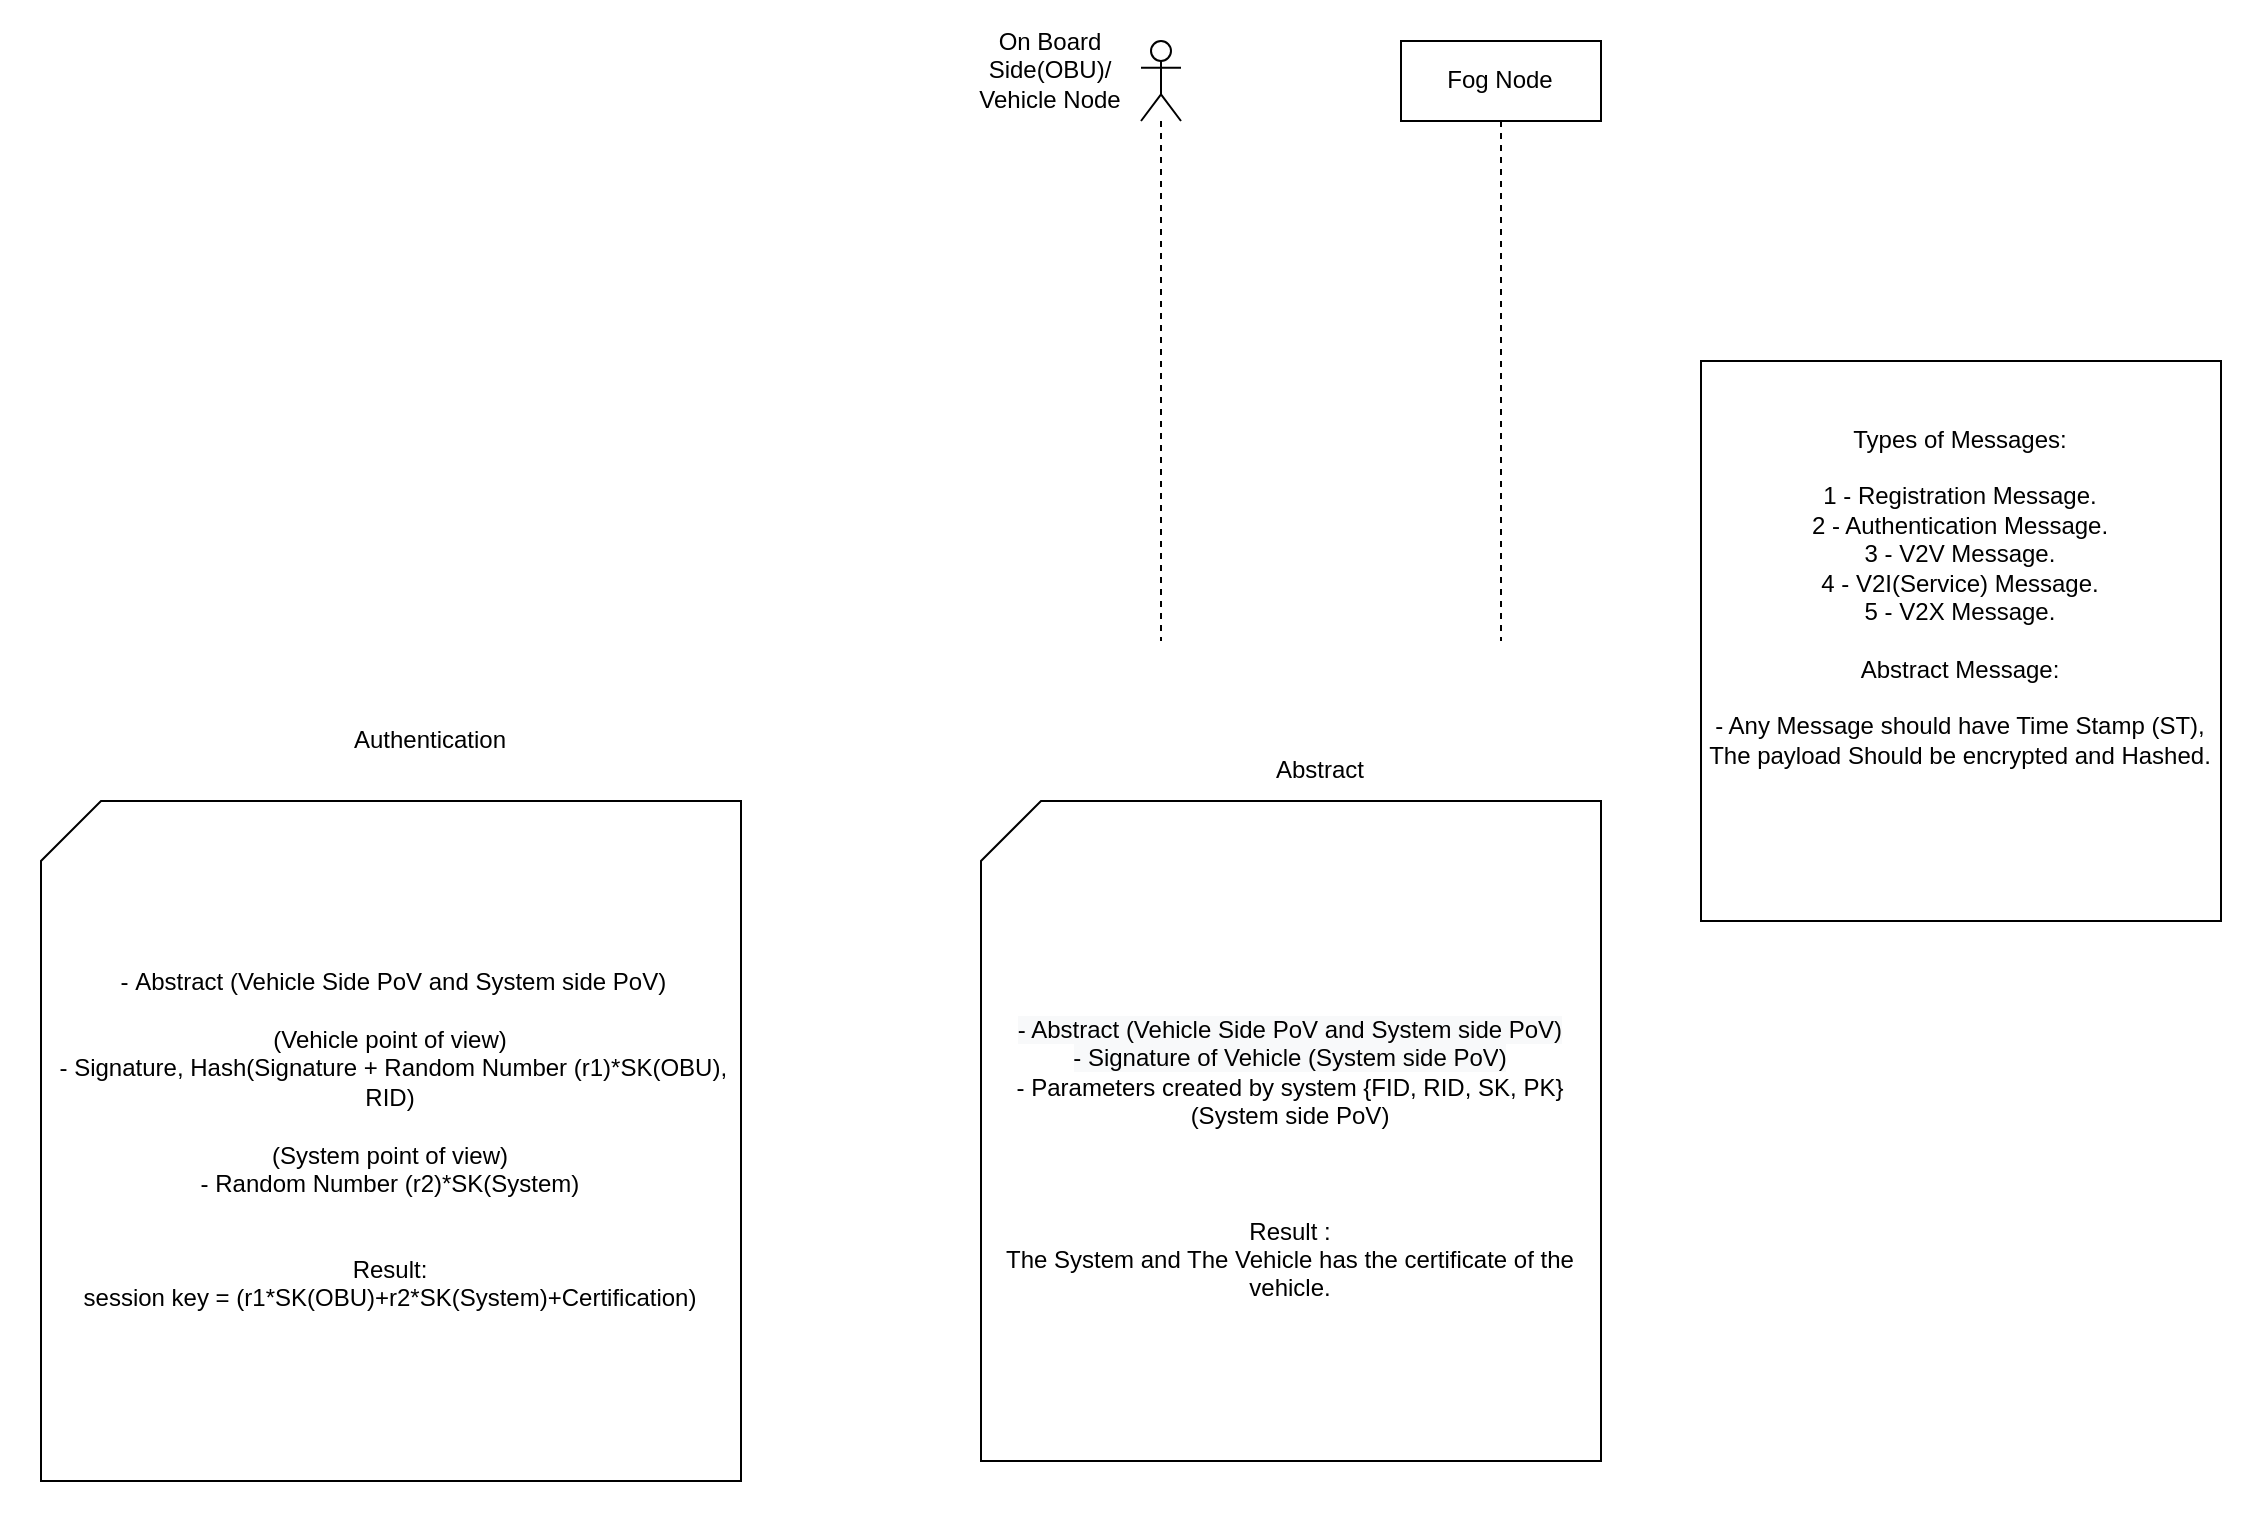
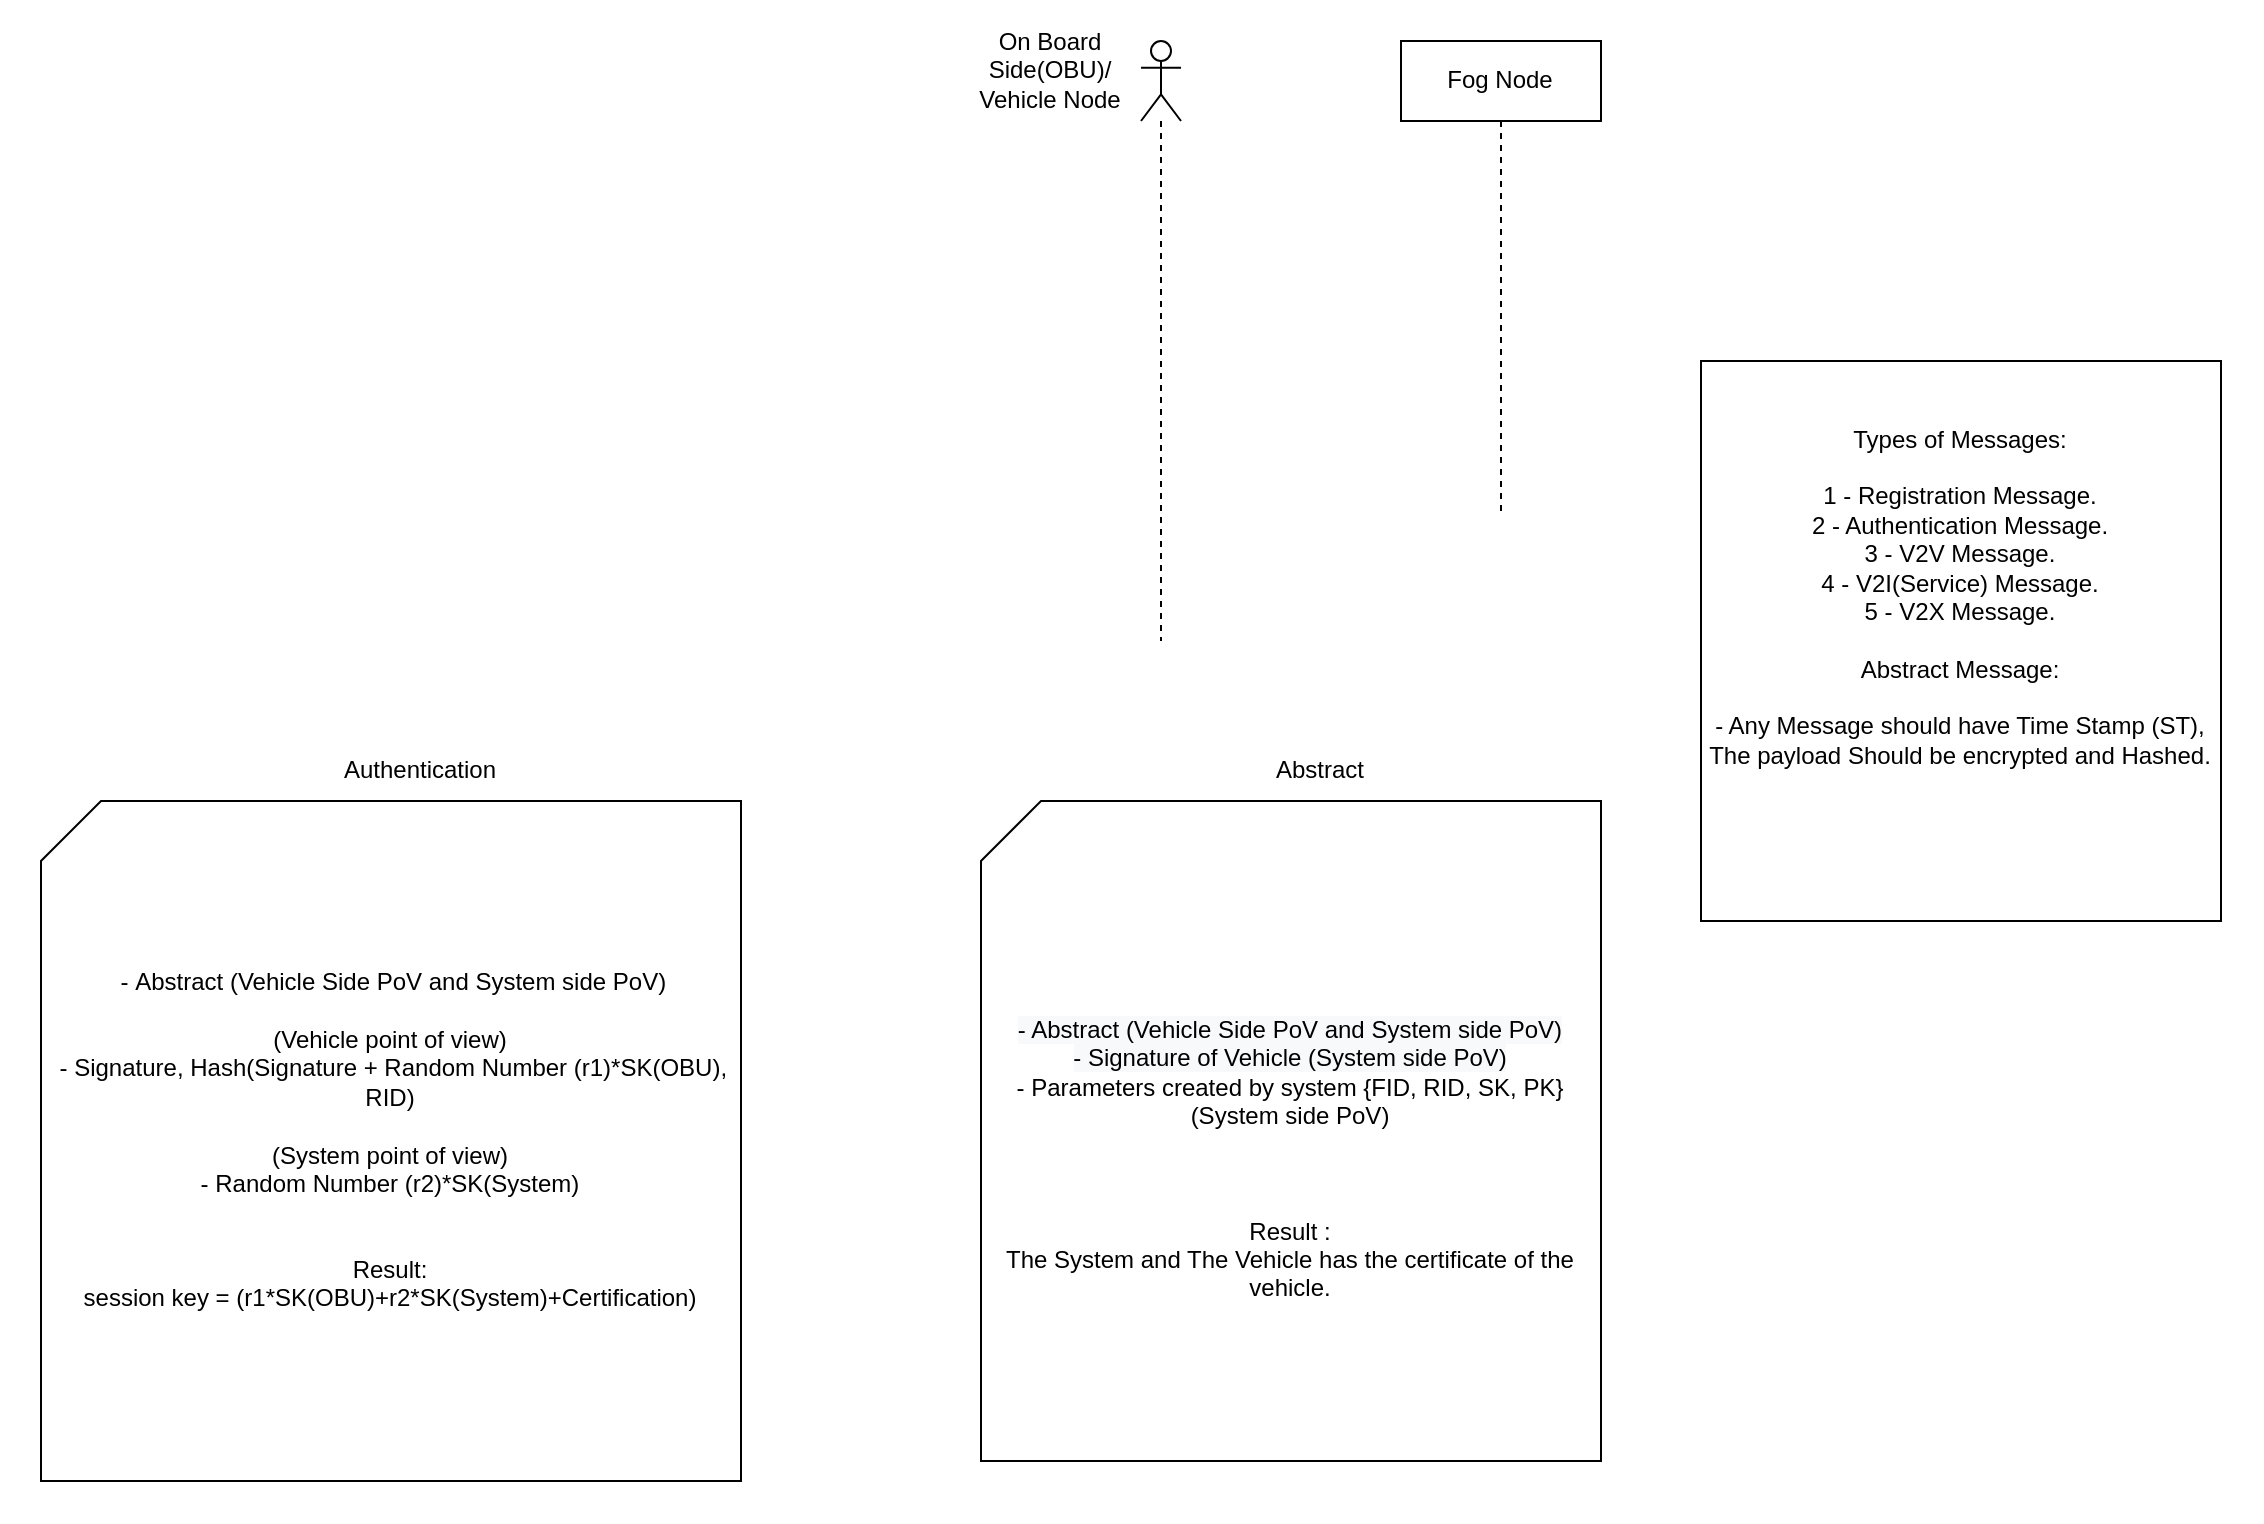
node "Fog Node": size 200x600 -> 200x470
node "Authentication": moved (431, 741) -> (421, 771)
